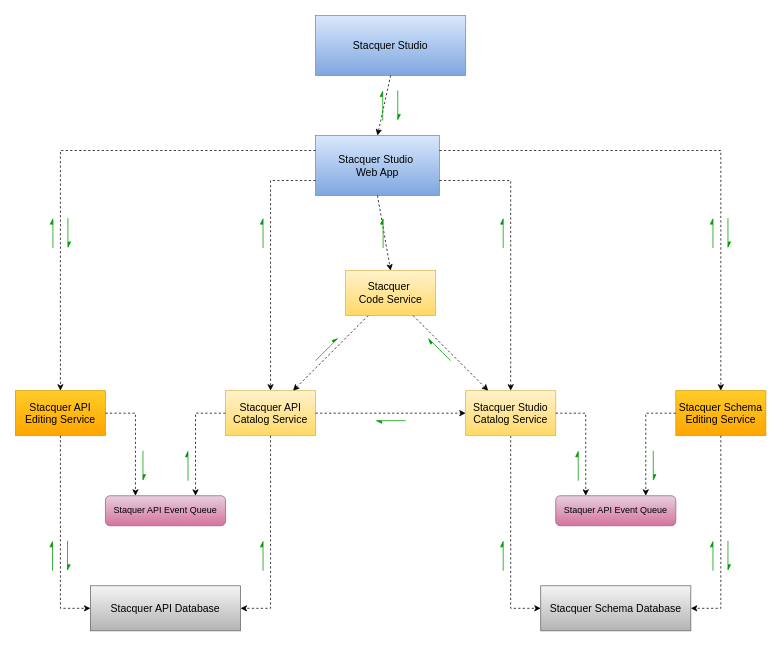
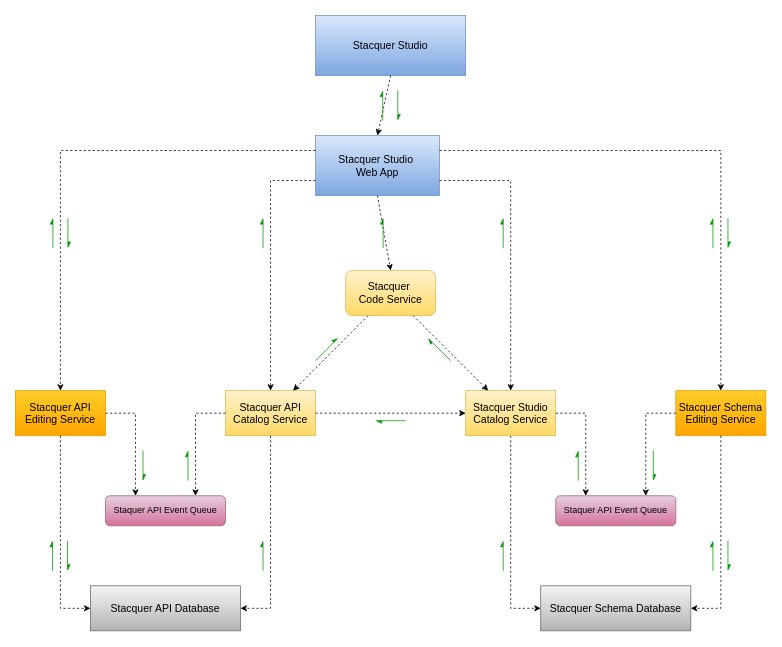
node "Stacquer Code Service": shape rectangle -> rounded rectangle
